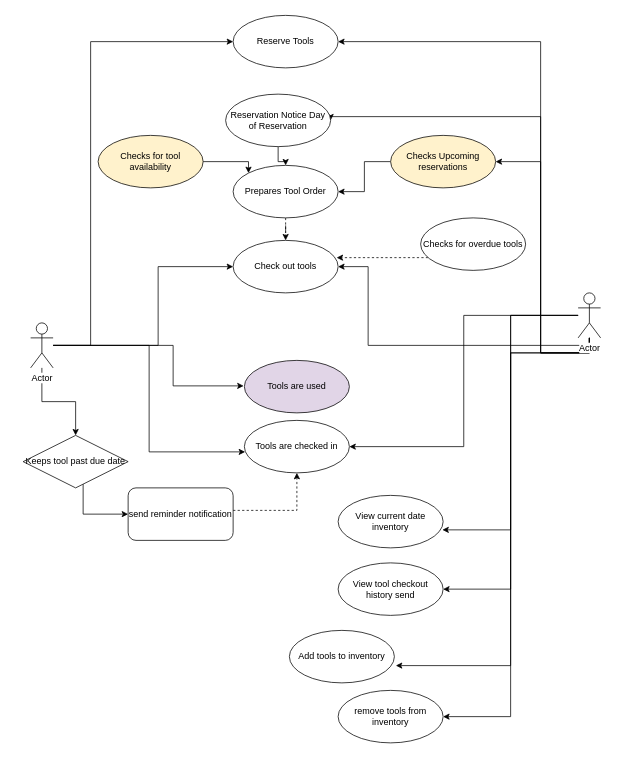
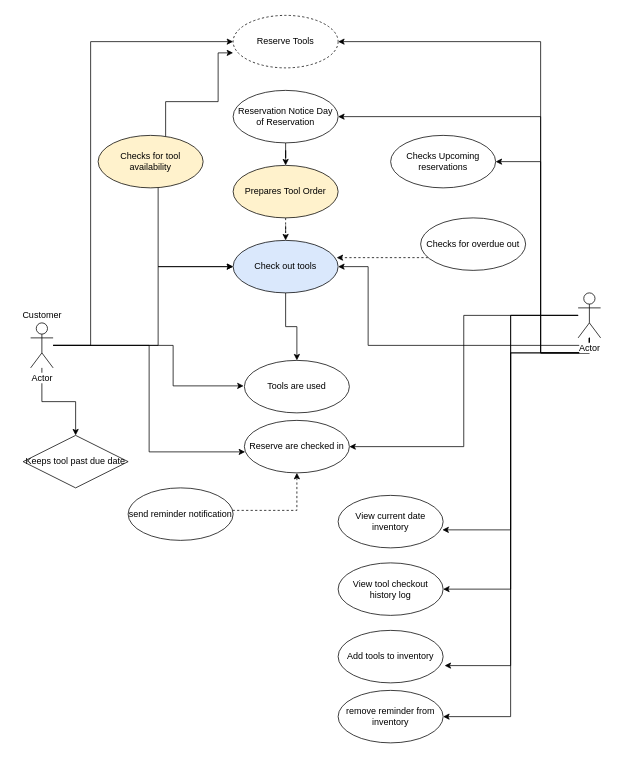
node "Reserve Tools": style solid -> dashed
edge "Checks for tool availability" -> "Reserve Tools": added
node "Reservation Notice Day of Reservation": moved (278, 120) -> (285, 117)
edge "Checks for tool availability" -> "Prepares Tool Order": removed
node "Checks Upcoming reservations": fillcolor #fff2cc -> #ffffff
edge "Checks Upcoming reservations" -> "Prepares Tool Order": removed
node "Prepares Tool Order": fillcolor #ffffff -> #fff2cc
edge "Checks for tool availability" -> "Check out tools": added
node "Checks for overdue tools": label "Checks for overdue tools" -> "Checks for overdue out"
node "Check out tools": fillcolor #ffffff -> #dae8fc
node "Customer": added
edge "Check out tools" -> "Tools are used": added
node "Tools are used": fillcolor #e1d5e7 -> #ffffff
node "Tools are checked in": label "Tools are checked in" -> "Reserve are checked in"
edge "Keeps tool past due date" -> "send reminder notification": removed
node "send reminder notification": shape rounded rectangle -> ellipse
node "View tool checkout history send": label "View tool checkout history send" -> "View tool checkout history log"
node "Add tools to inventory": moved (342, 657) -> (390, 657)
node "remove tools from inventory": label "remove tools from inventory" -> "remove reminder from inventory"
